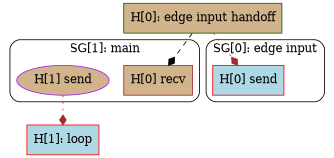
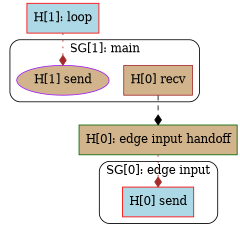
edge "H[0]: edge input handoff" -> "H[0] recv": reversed
edge "H[1] send" -> "H[1]: loop": reversed
